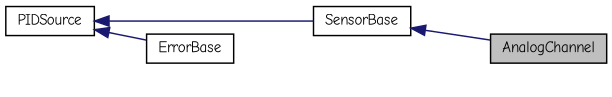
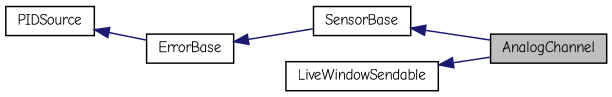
edge "SensorBase" -> "PIDSource": now "SensorBase" -> "ErrorBase"
node "LiveWindowSendable": added
